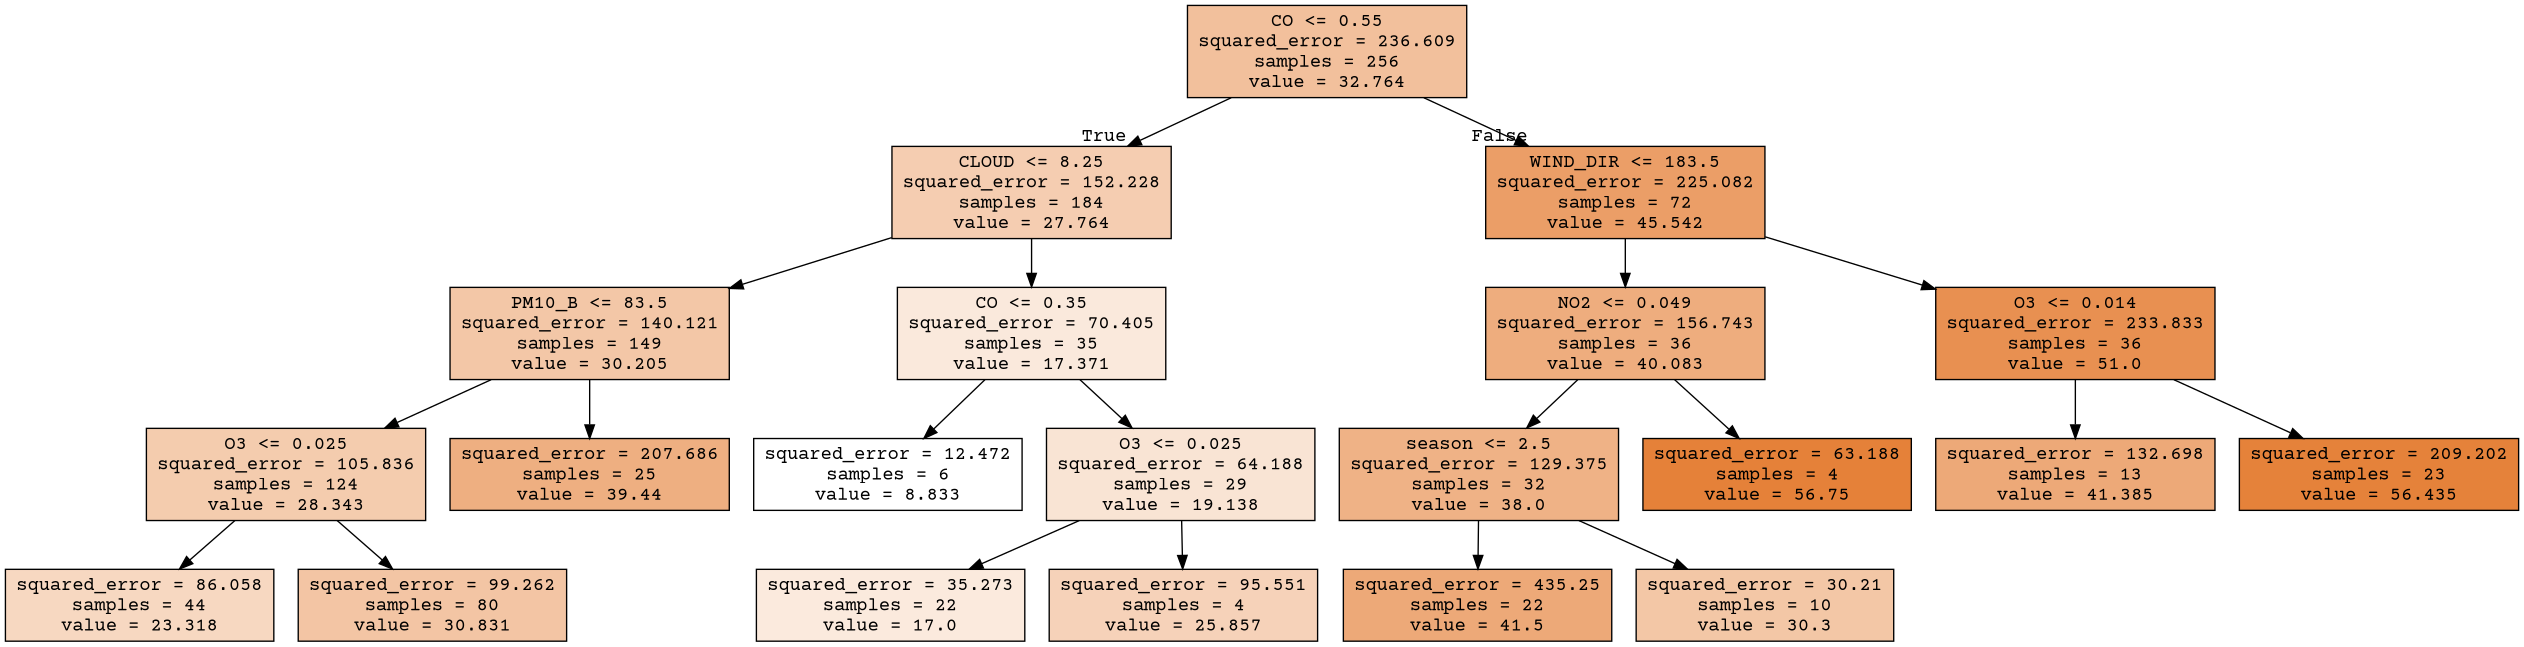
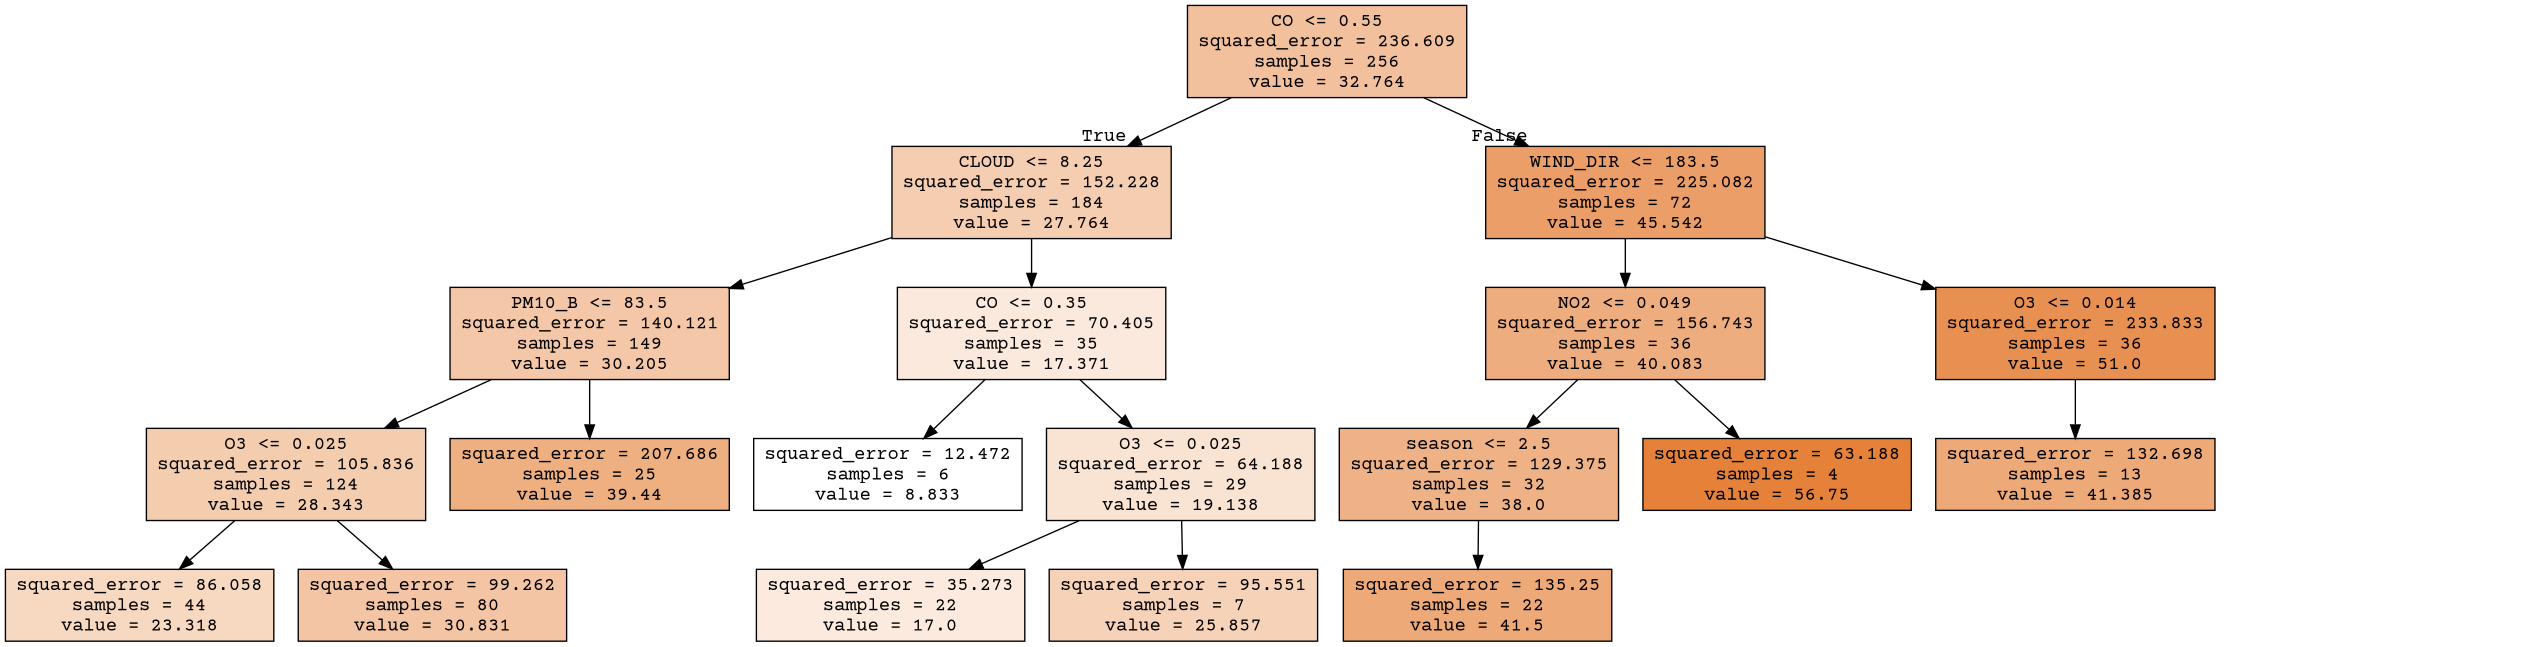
node "squared_error = 209.202 samples = 23 value = 56.435": removed
node "squared_error = 95.551 samples = 4 value = 25.857": label "squared_error = 95.551 samples = 4 value = 25.857" -> "squared_error = 95.551 samples = 7 value = 25.857"
node "squared_error = 435.25 samples = 22 value = 41.5": label "squared_error = 435.25 samples = 22 value = 41.5" -> "squared_error = 135.25 samples = 22 value = 41.5"
node "squared_error = 30.21 samples = 10 value = 30.3": removed
